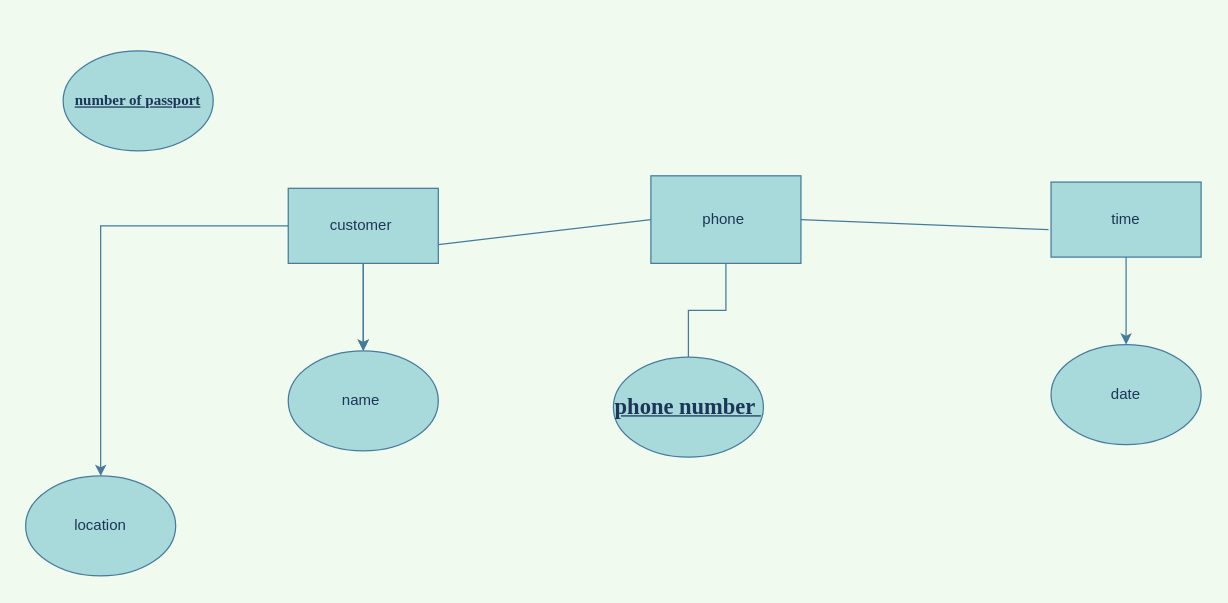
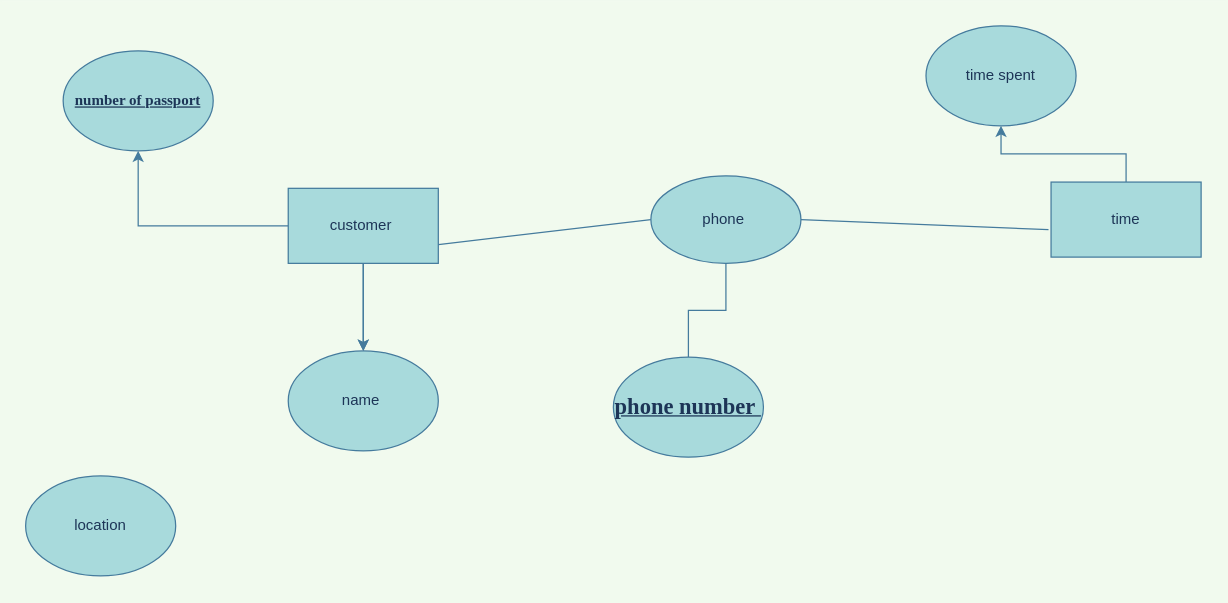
node "time spent": added
edge "time" -> "time spent": added
node "phone": shape rectangle -> ellipse
edge "time" -> "date": removed
edge "customer" -> "location": now "customer" -> "number of passport"
node "date": removed
